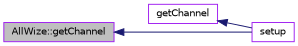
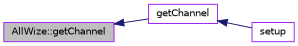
edge "setup" -> "AllWize::getChannel": now "getChannel" -> "AllWize::getChannel"
